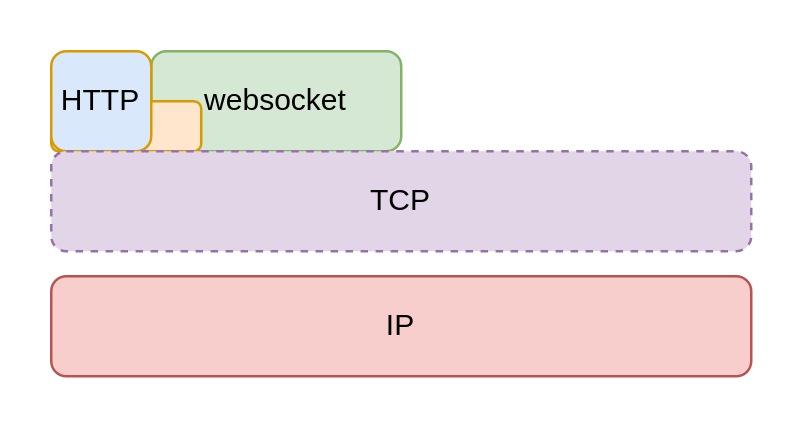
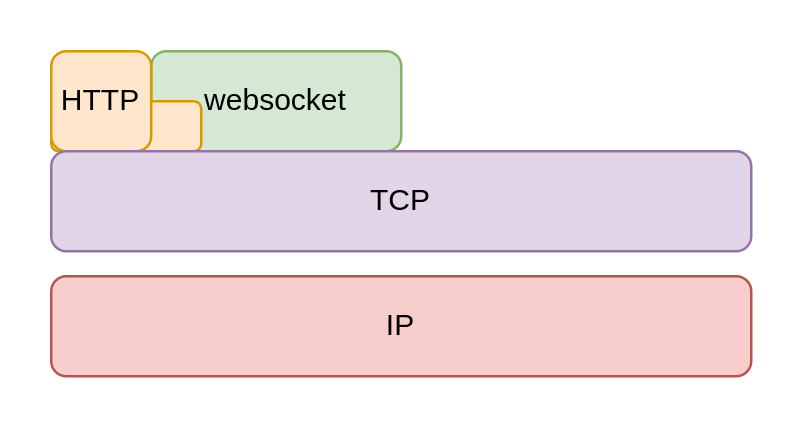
node "HTTP": fillcolor #dae8fc -> #ffe6cc
node "TCP": style dashed -> solid
